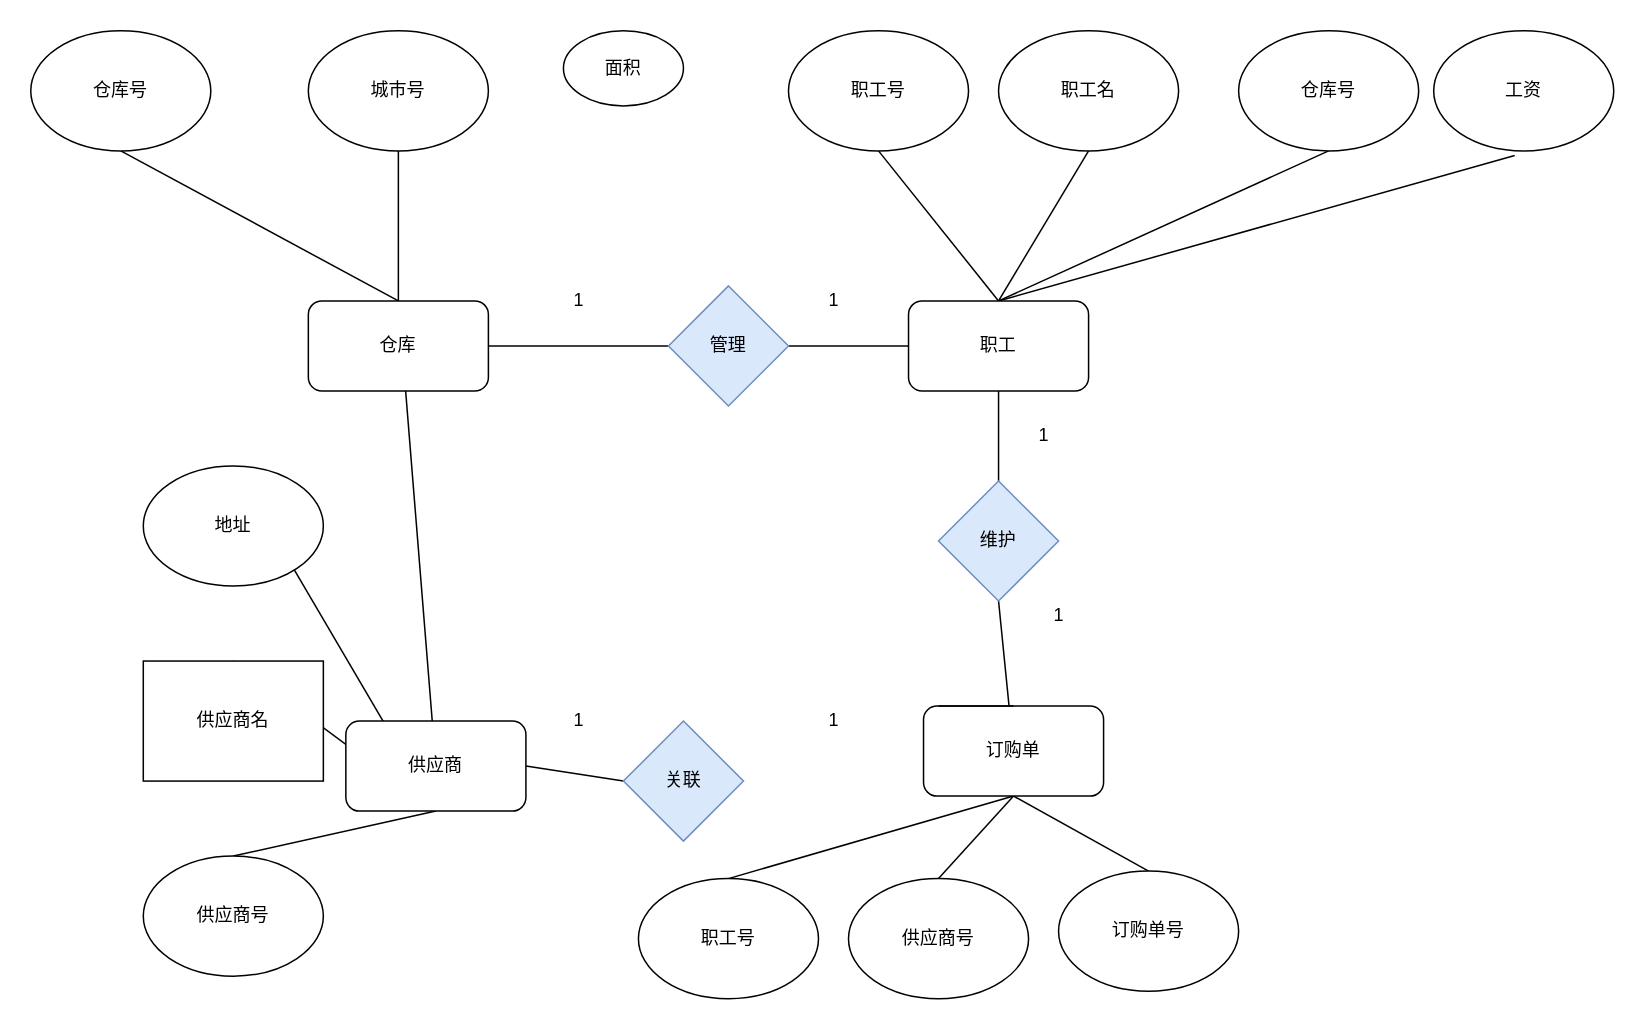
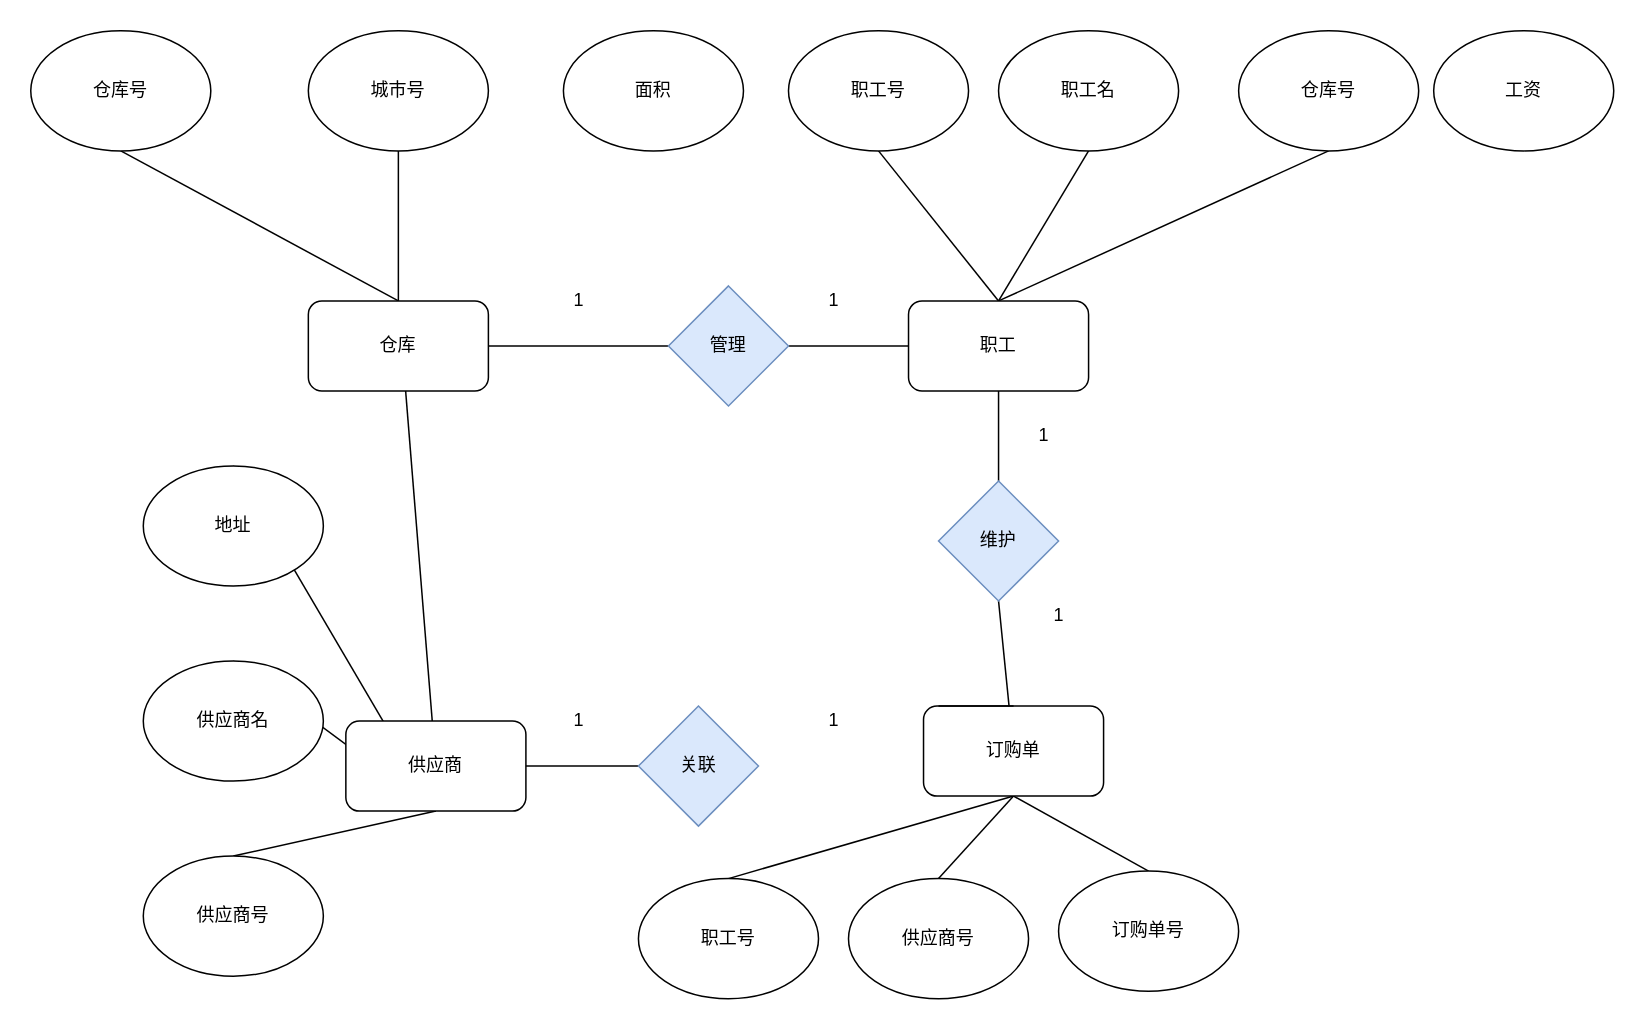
node "面积": size 120x75 -> 180x120
edge "工资" -- "职工": removed
node "供应商名": shape rectangle -> ellipse
node "关联": moved (683, 781) -> (698, 766)
